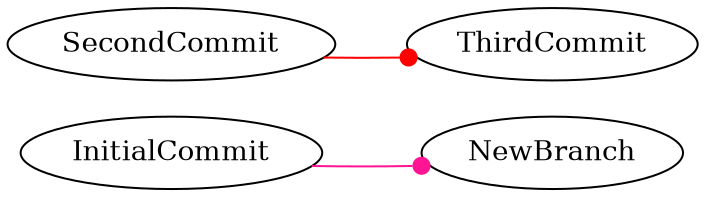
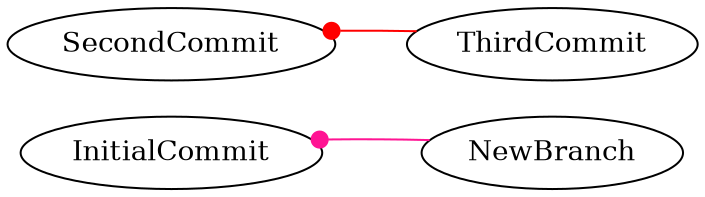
edge "SecondCommit" -> "ThirdCommit": reversed
edge "InitialCommit" -> "NewBranch": reversed
